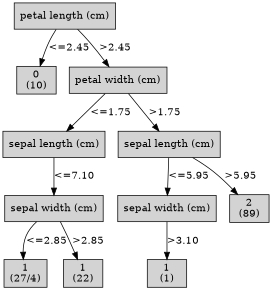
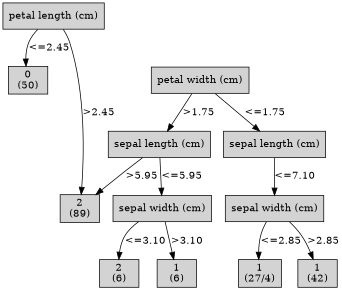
edge "petal length (cm)" -> "petal width (cm)": now "petal length (cm)" -> "2 (89)"
node "0 (10)": label "0 (10)" -> "0 (50)"
node "1 (22)": label "1 (22)" -> "1 (42)"
node "2 (6)": added
node "1 (1)": label "1 (1)" -> "1 (6)"
